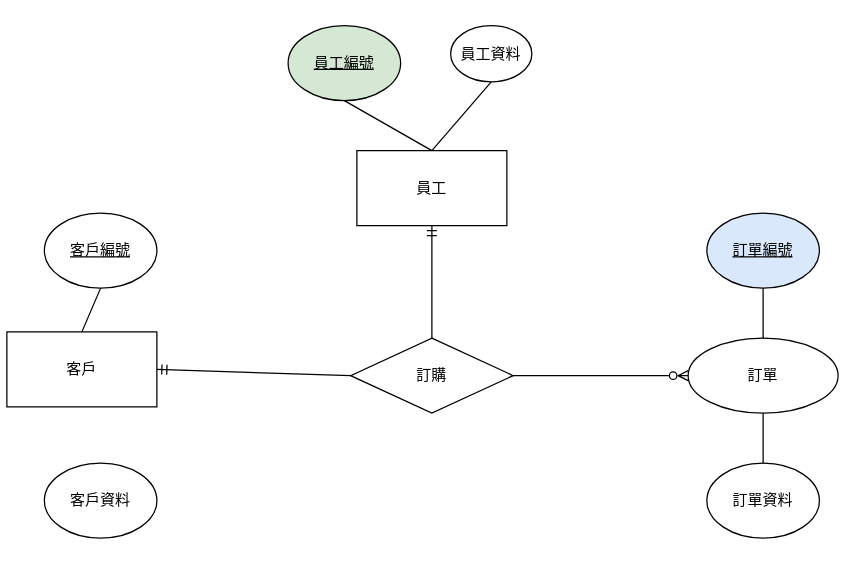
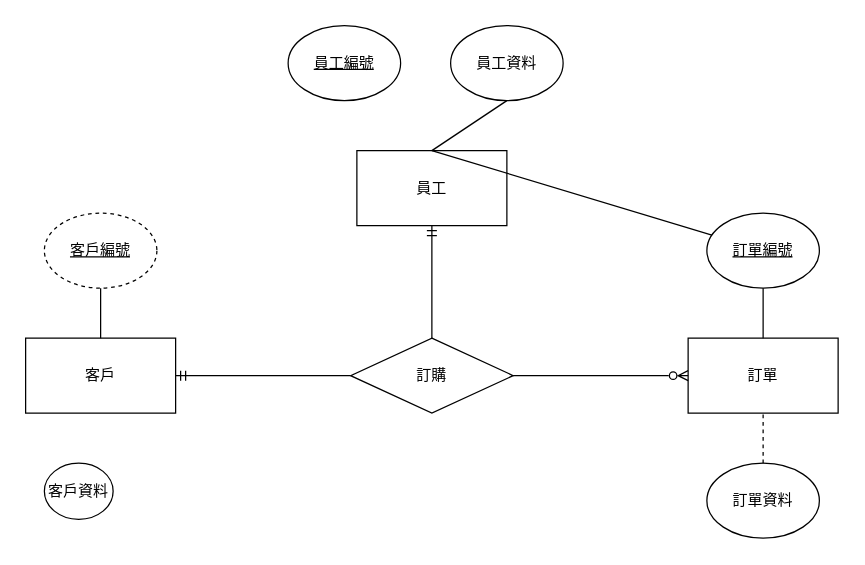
node "員工資料": size 81x56 -> 113x75
node "員工編號": fillcolor #d5e8d4 -> #ffffff
edge "員工編號" -- "員工": now "訂單編號" -- "員工"
node "客戶編號": style solid -> dashed
node "訂單編號": fillcolor #dae8fc -> #ffffff
node "客戶": moved (82, 369) -> (101, 376)
node "訂單": shape ellipse -> rectangle
edge "訂單" -- "訂單資料": style solid -> dashed
node "客戶資料": size 113x75 -> 69x56
